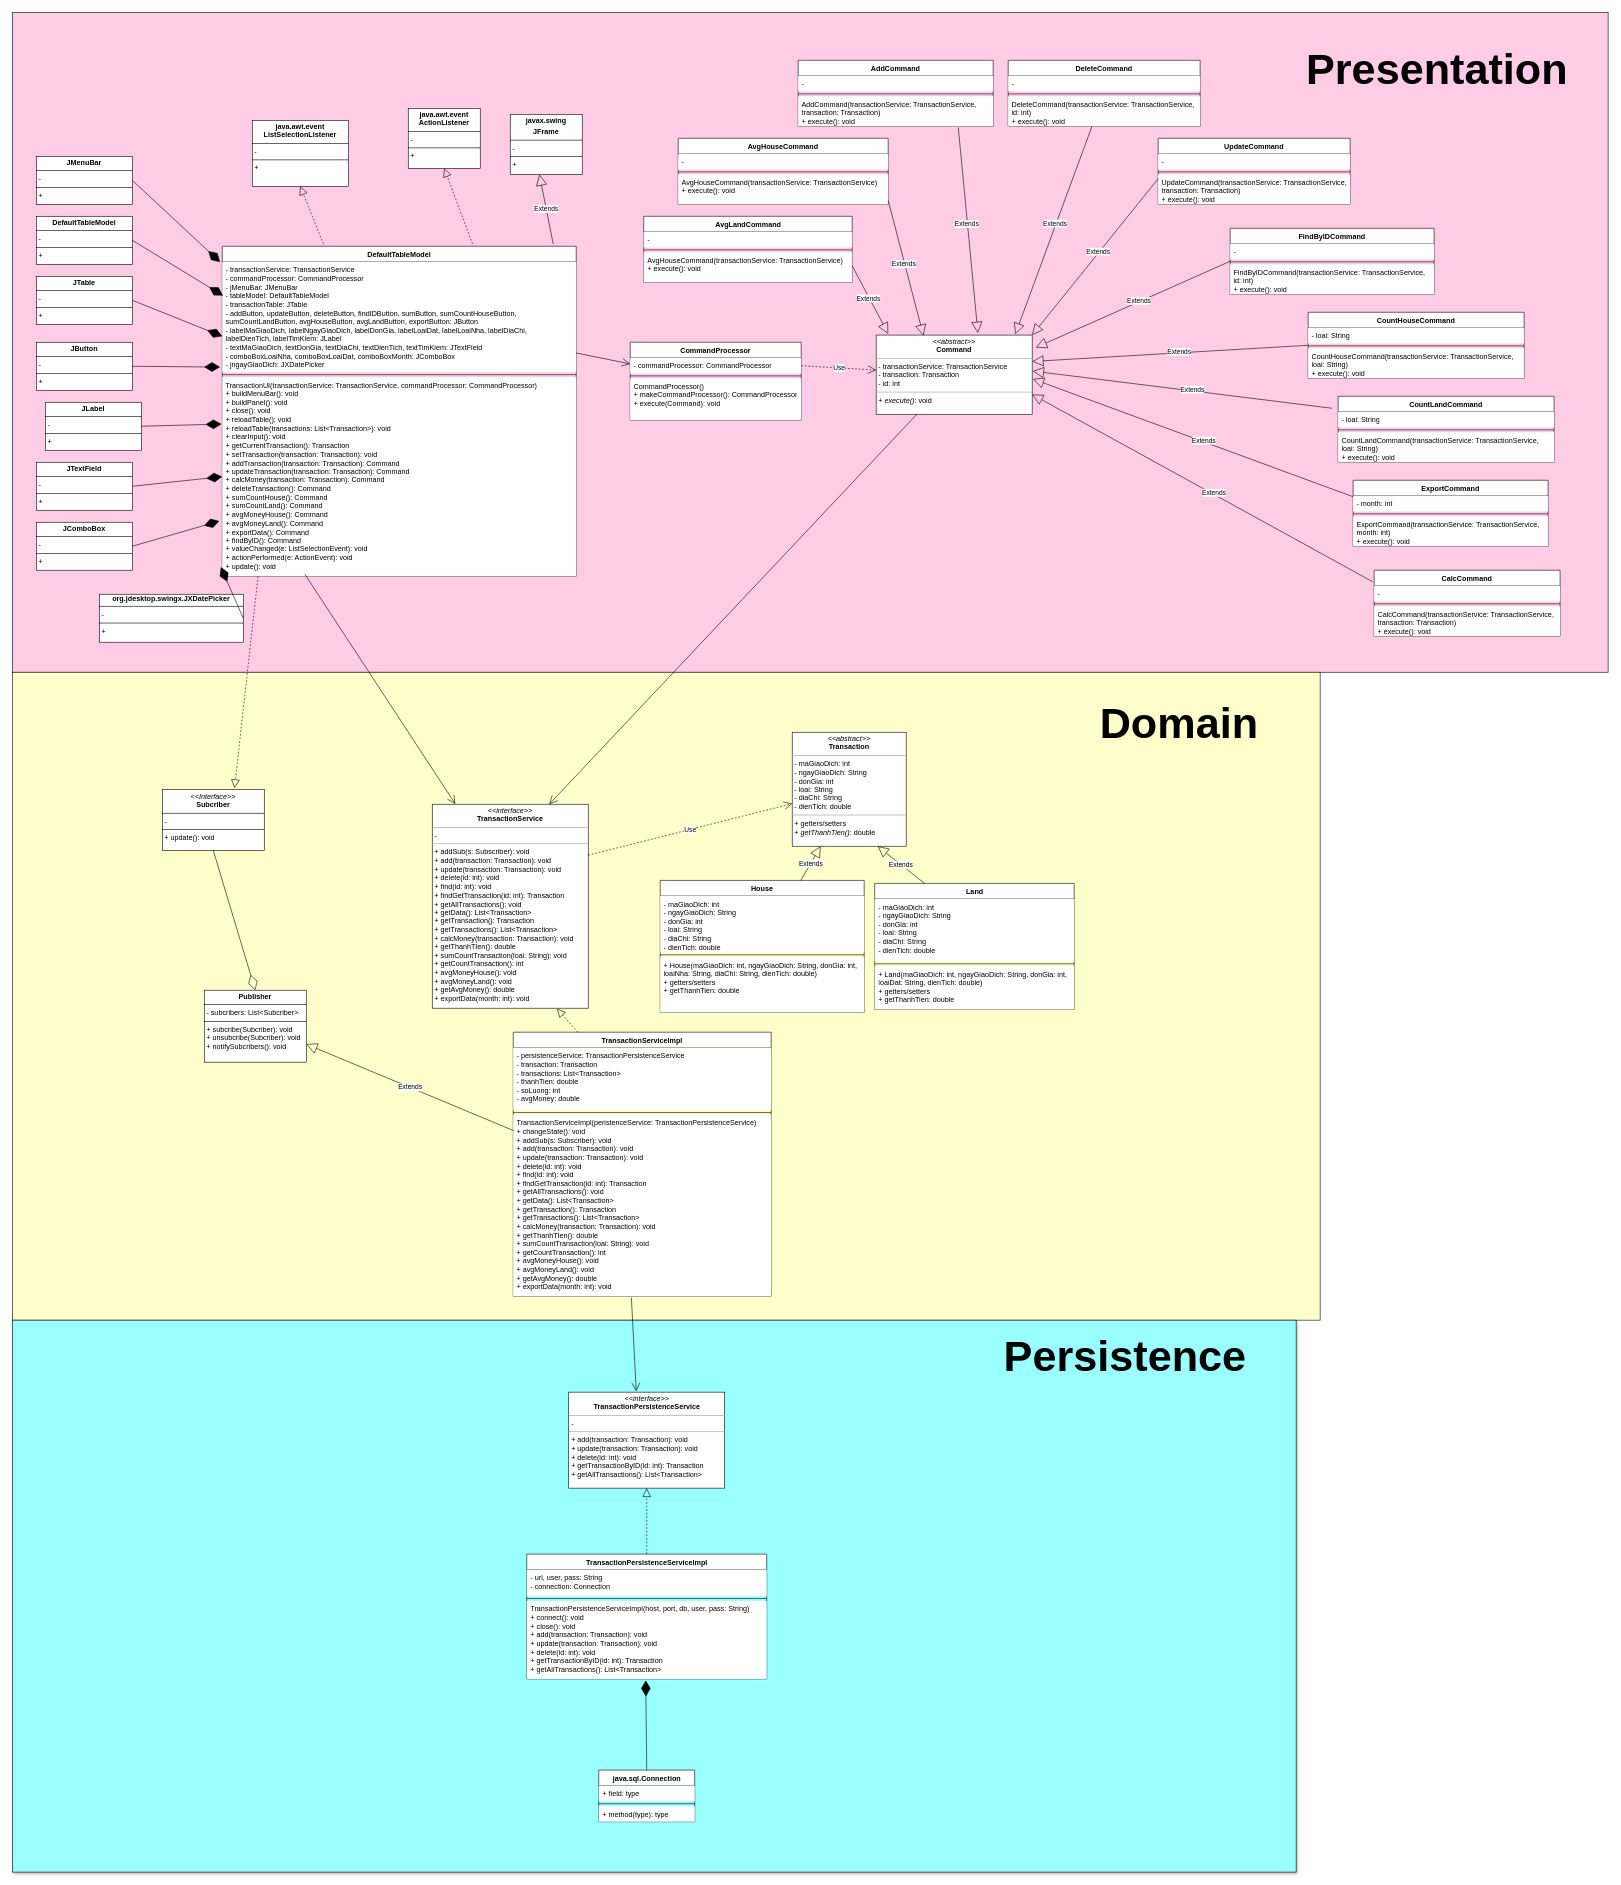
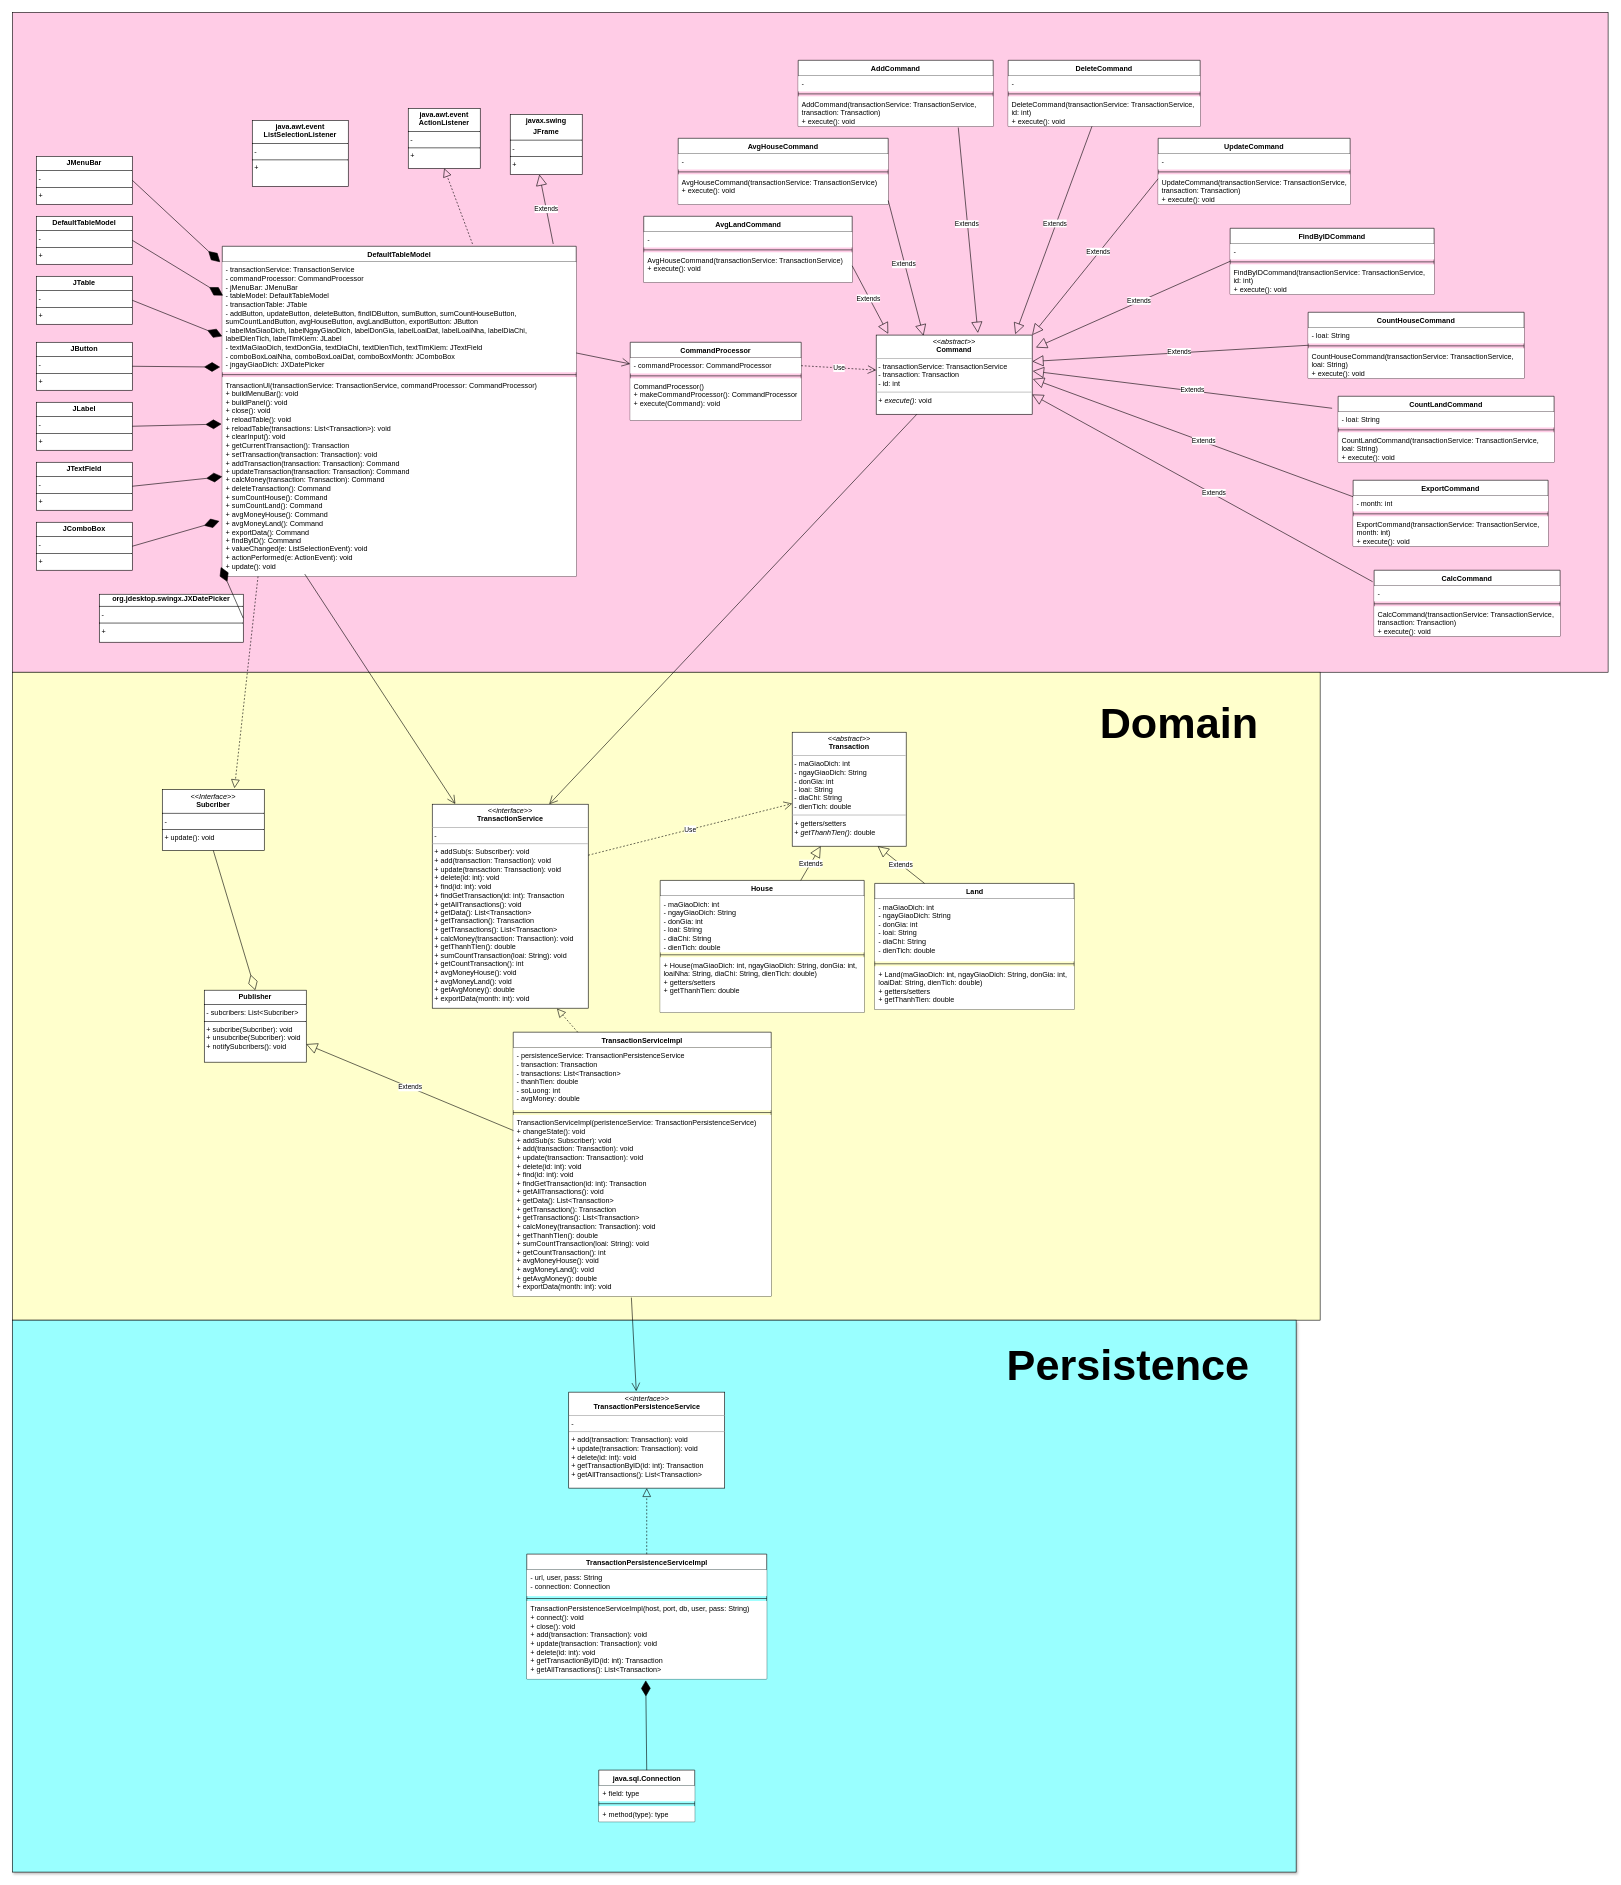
node "Presentation": removed
edge "DefaultTableModel" -> "java.awt.event ListSelectionListener - +": removed
node "JLabel - +": moved (93, 426) -> (84, 426)
node "Persistence": moved (1125, 1356) -> (1128, 1365)
